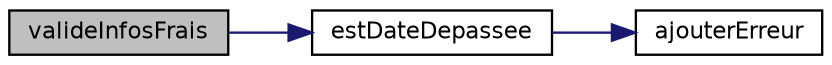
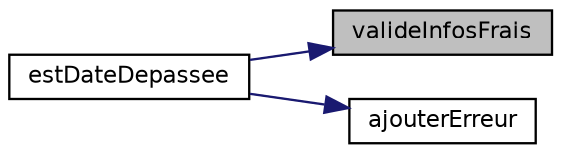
edge "valideInfosFrais" -> "estDateDepassee": reversed
